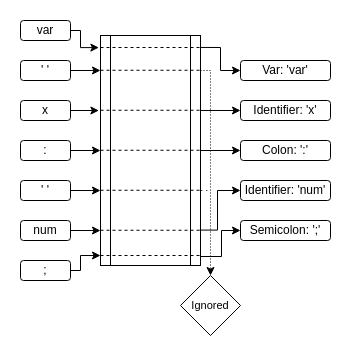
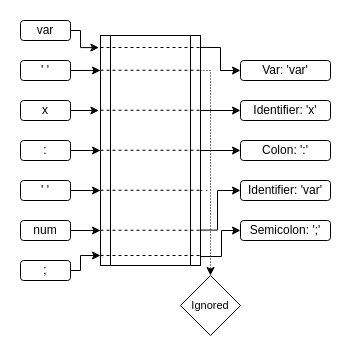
node "Identifier: 'num'": label "Identifier: 'num'" -> "Identifier: 'var'"
